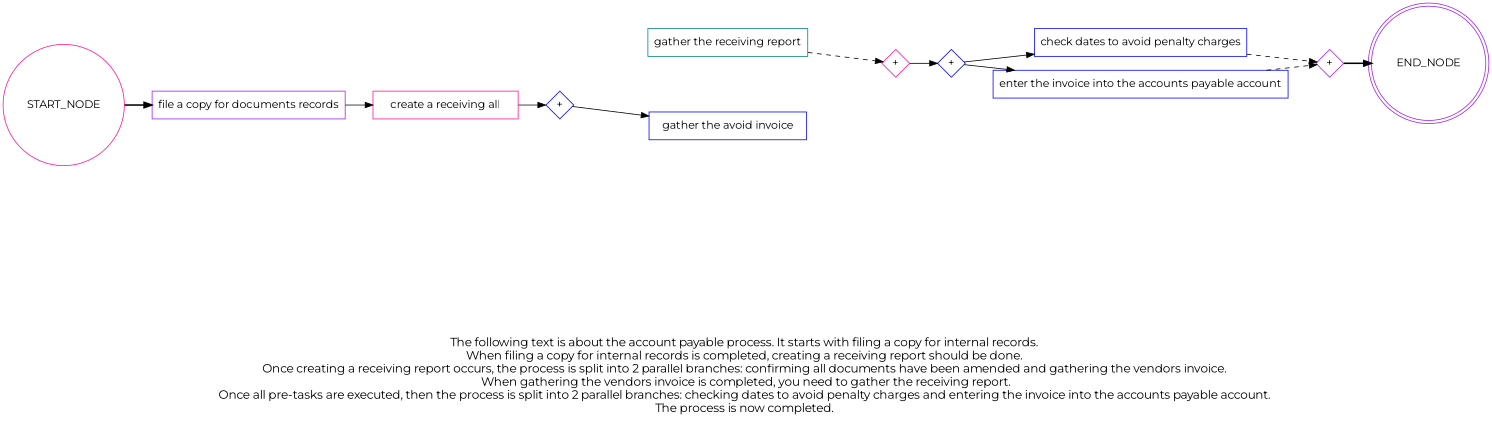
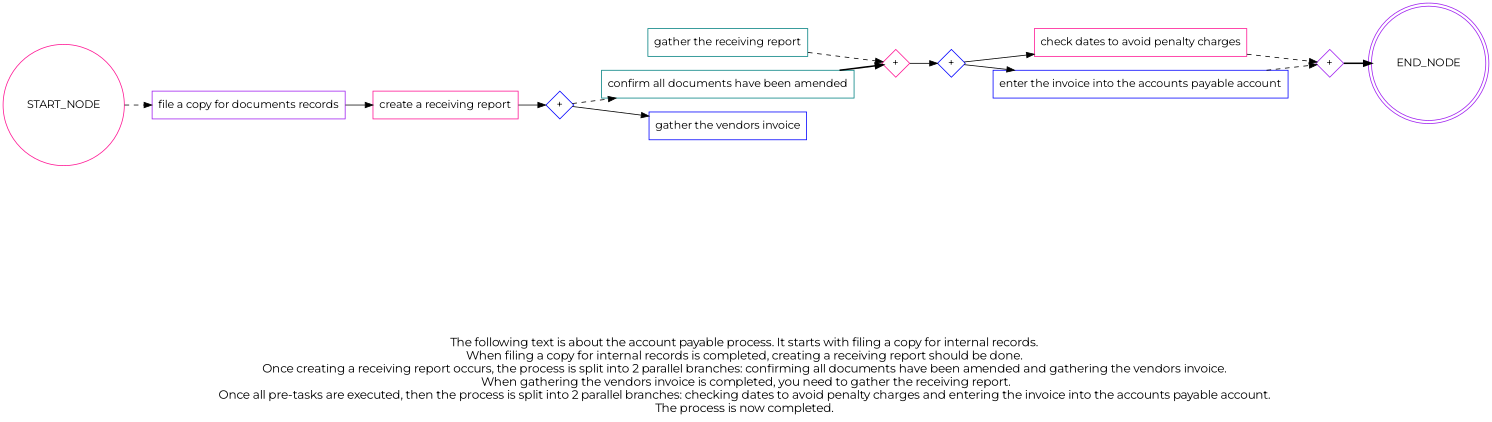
node "check dates to avoid penalty charges": color blue -> deeppink
node "confirm all documents have been amended": added
edge "START_NODE" -> "file a copy for documents records": style bold -> dashed
node "create a receiving all": label "create a receiving all" -> "create a receiving report"
node "gather the avoid invoice": label "gather the avoid invoice" -> "gather the vendors invoice"
